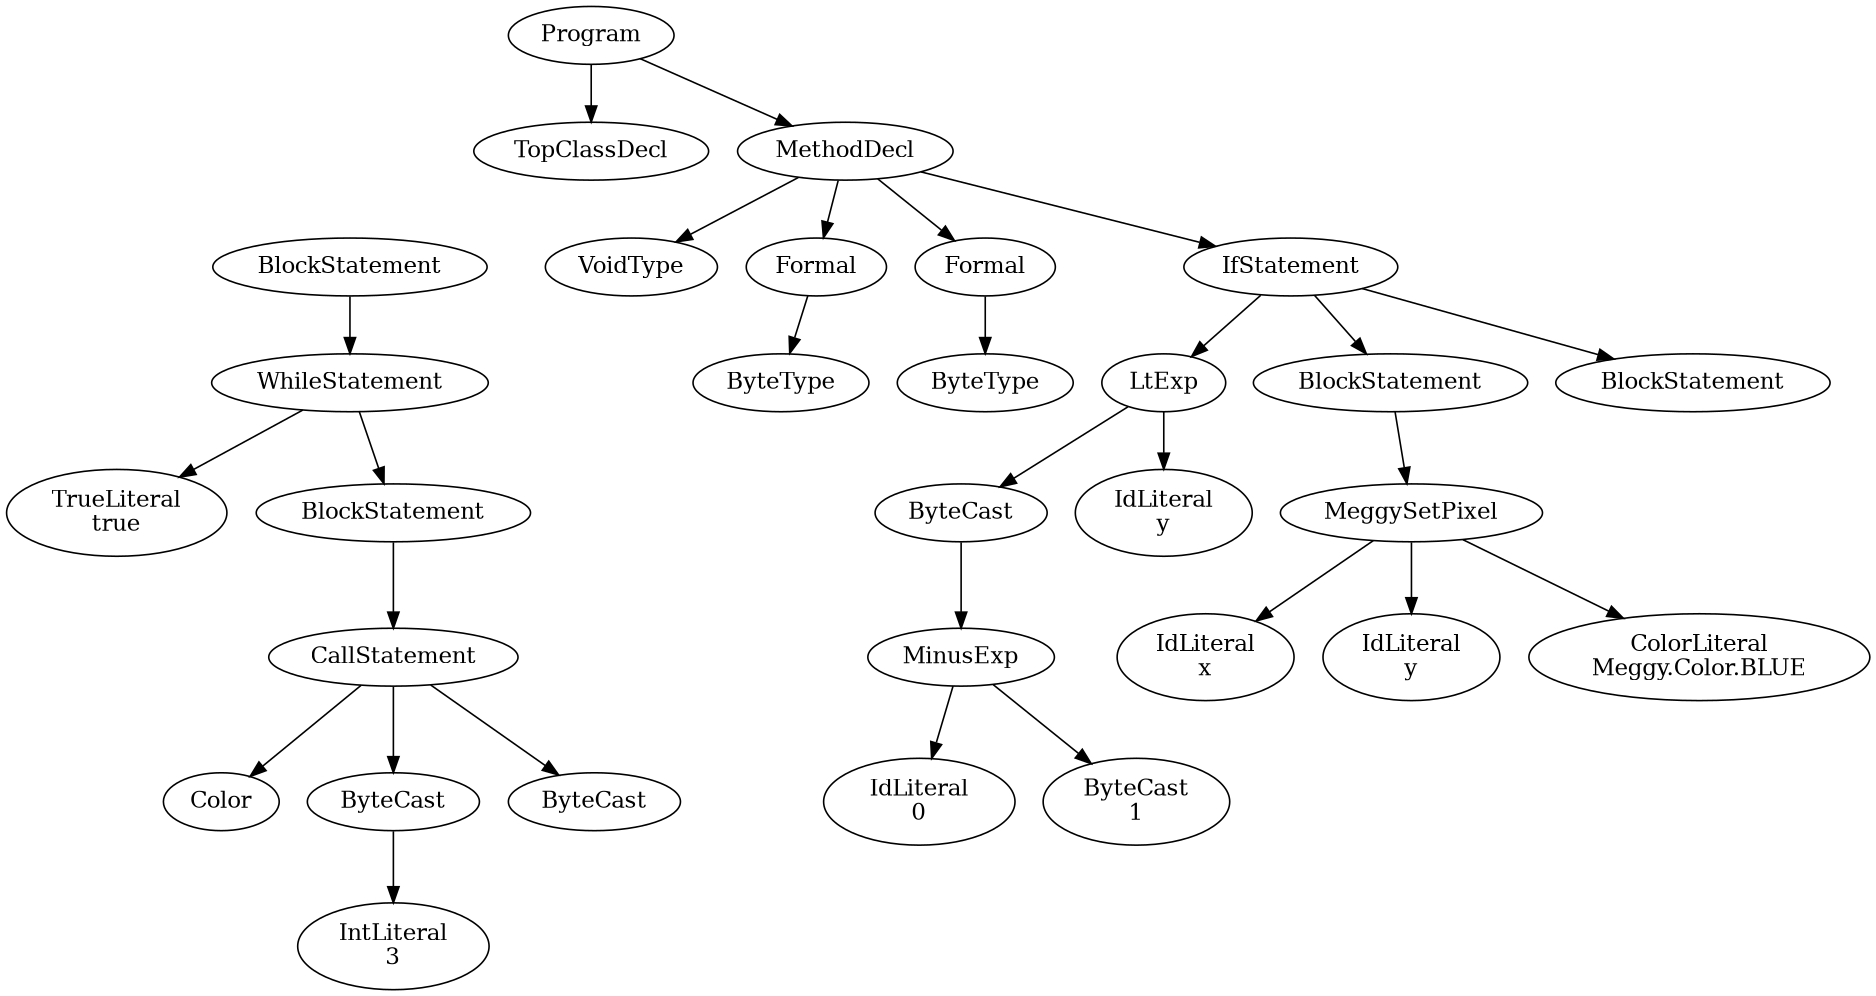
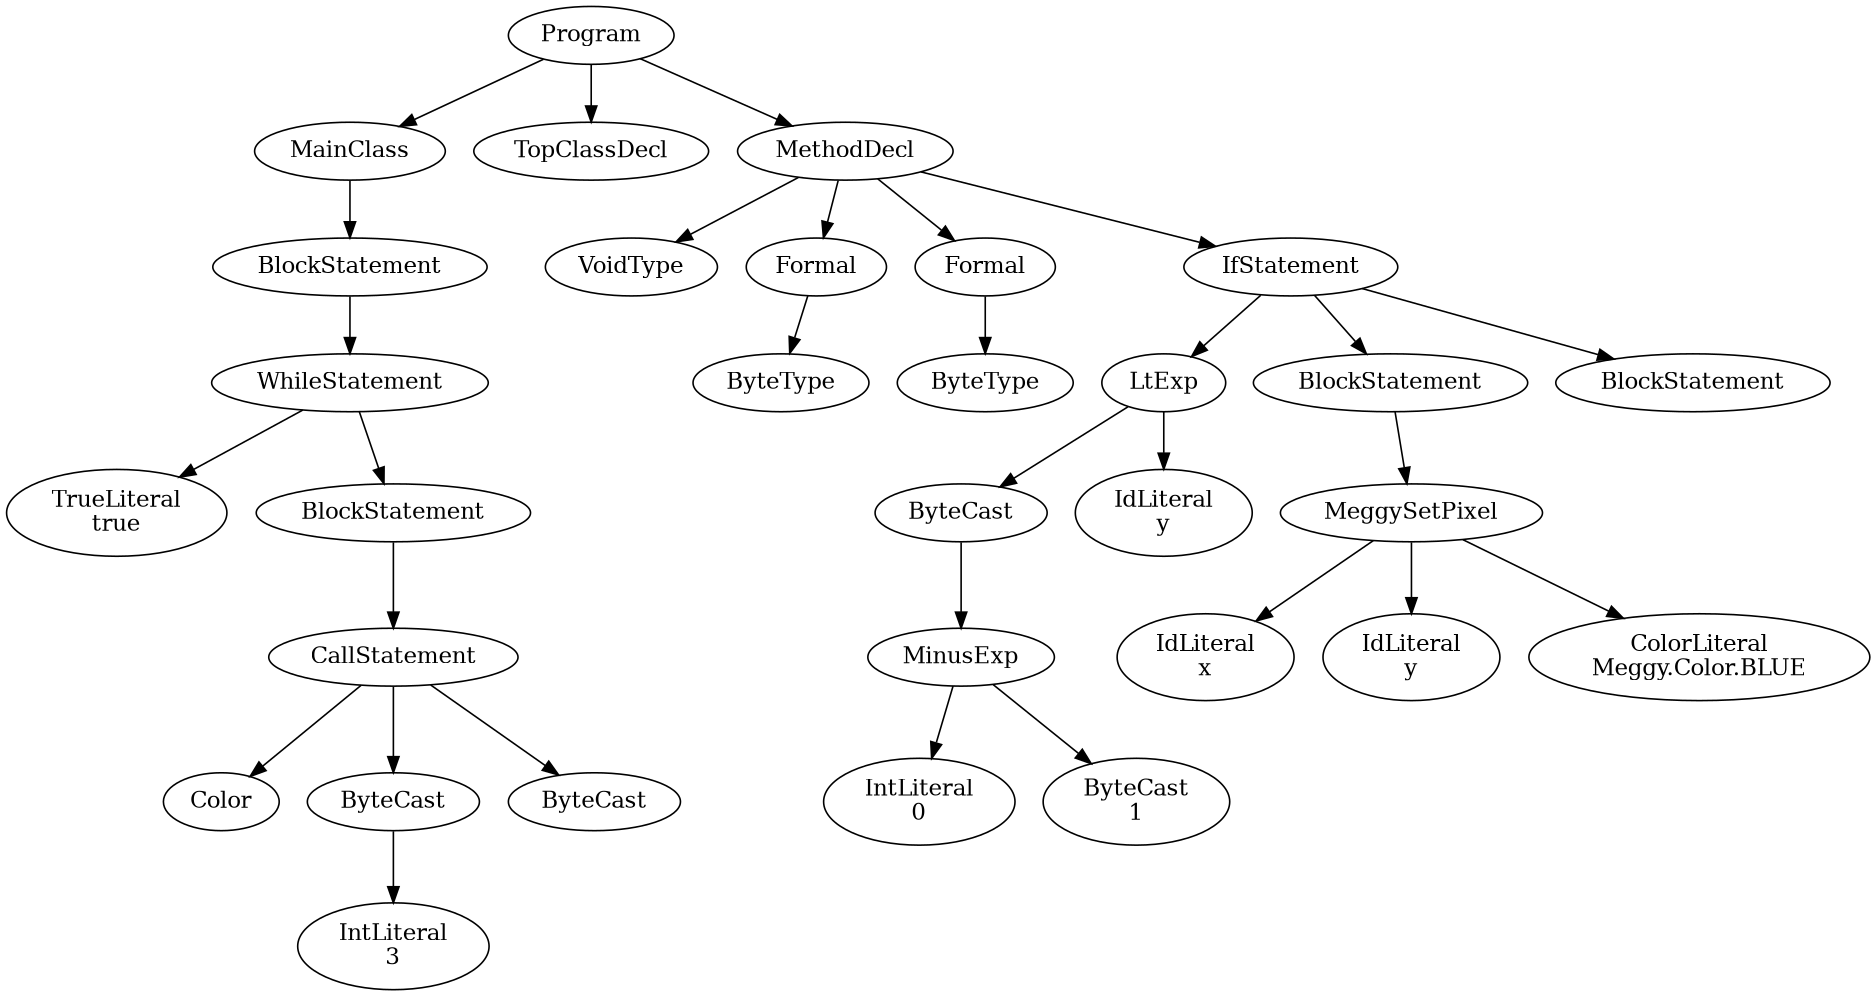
node "MainClass": added
node "IdLiteral 0": label "IdLiteral 0" -> "IntLiteral 0"
